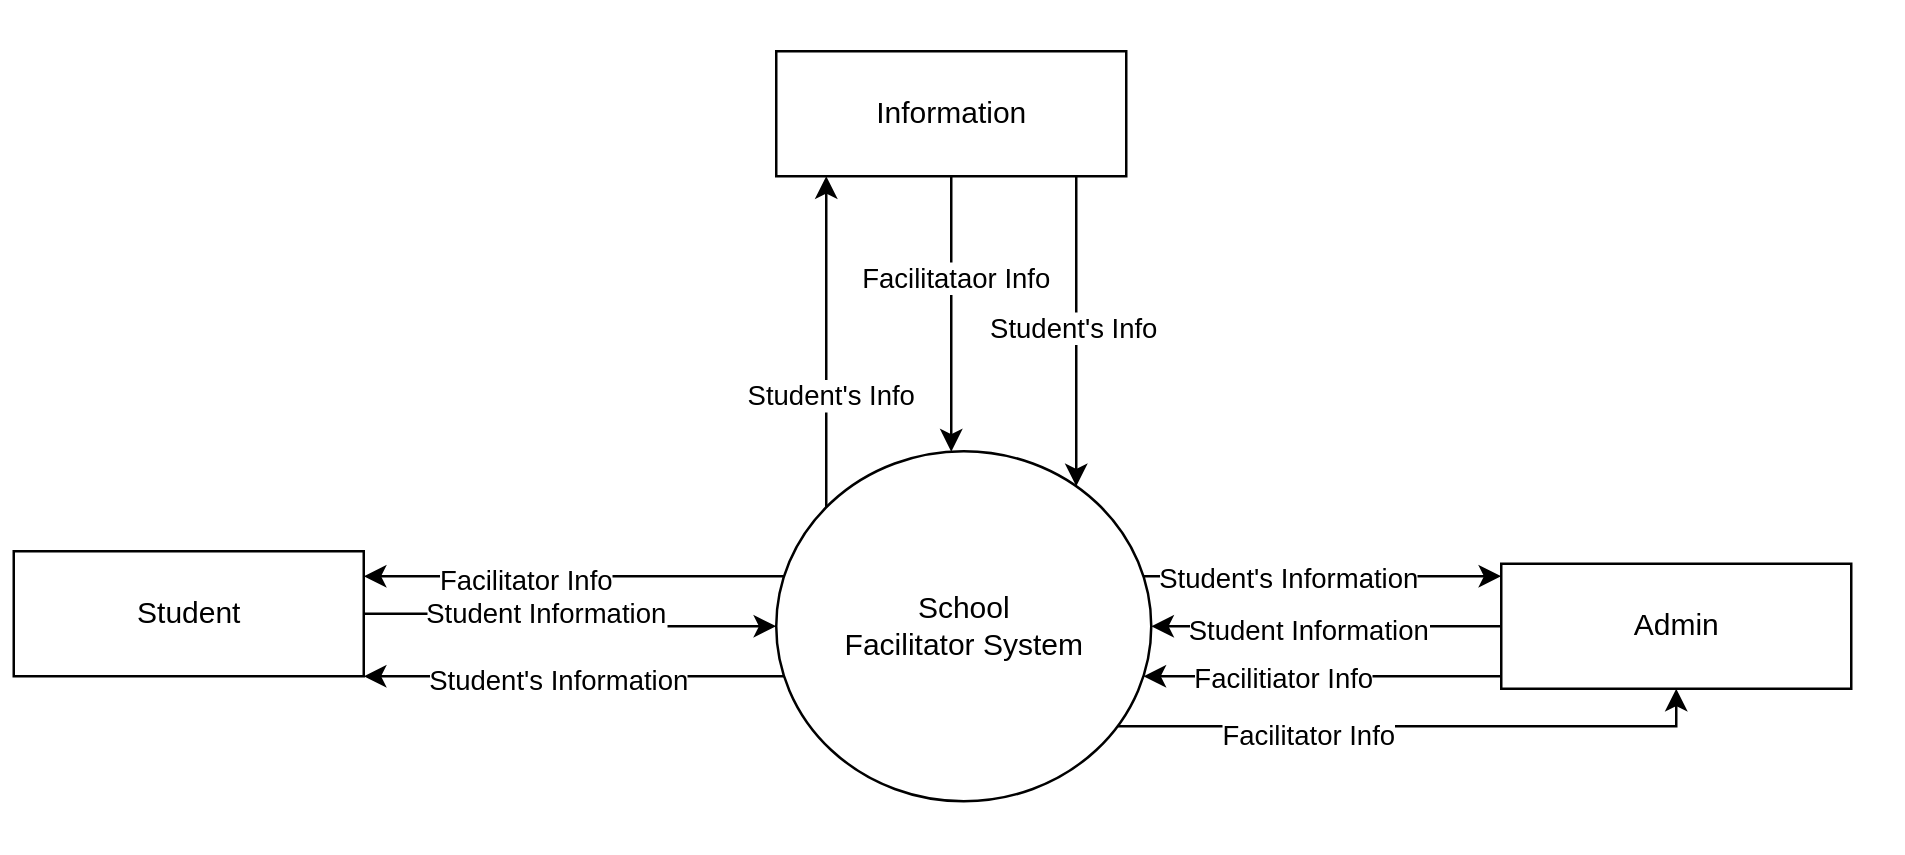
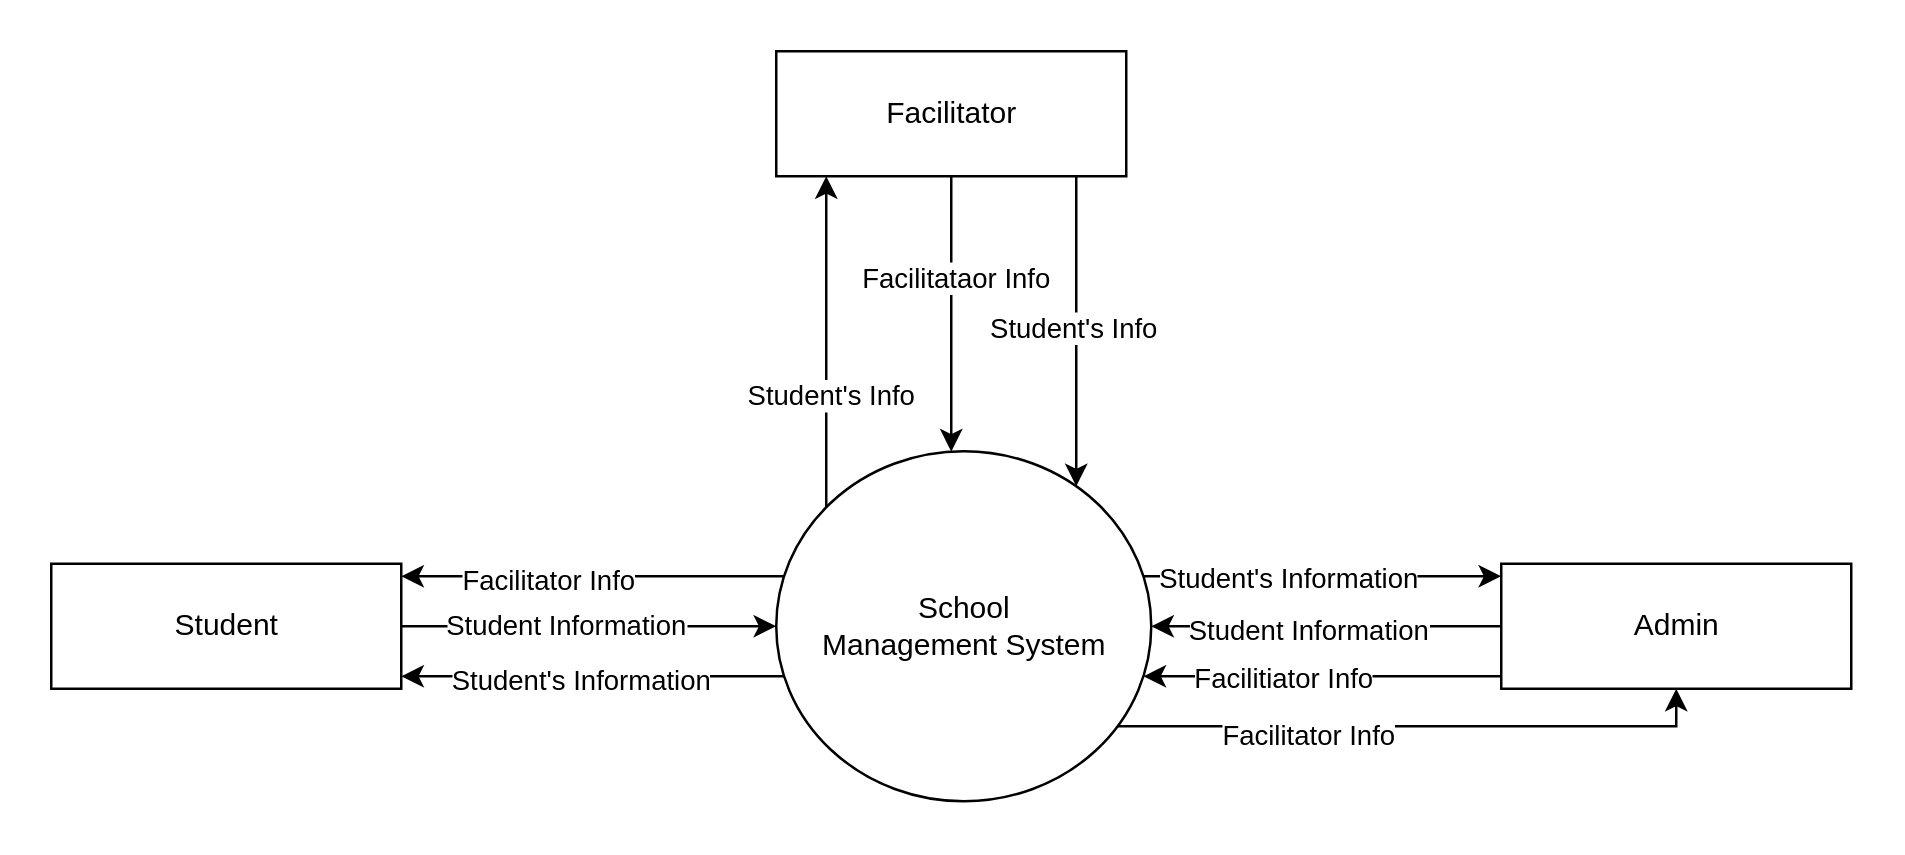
node "Information": label "Information" -> "Facilitator"
node "Student": moved (189, 614) -> (226, 626)
node "School Facilitator System": label "School Facilitator System" -> "School Management System"
